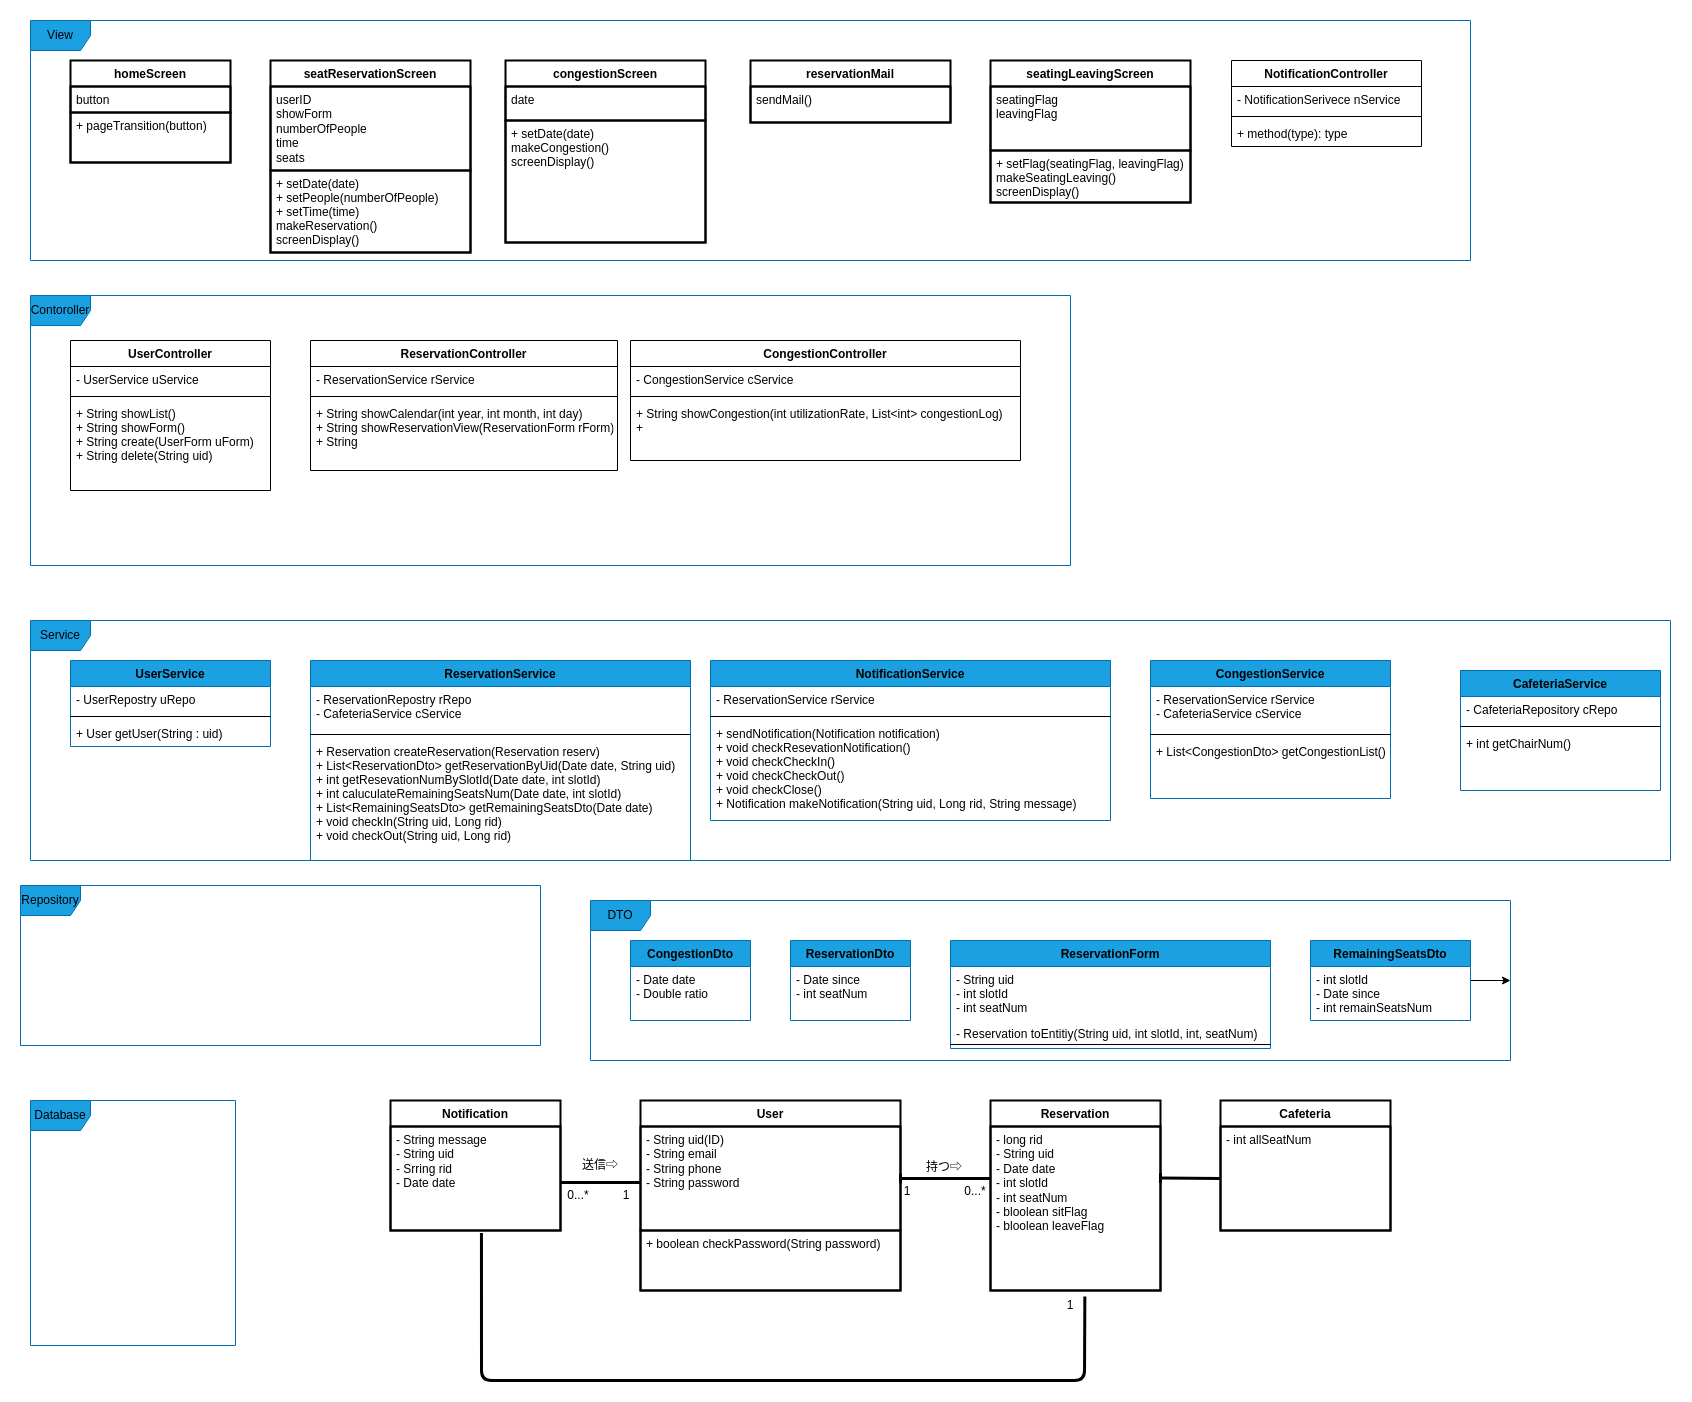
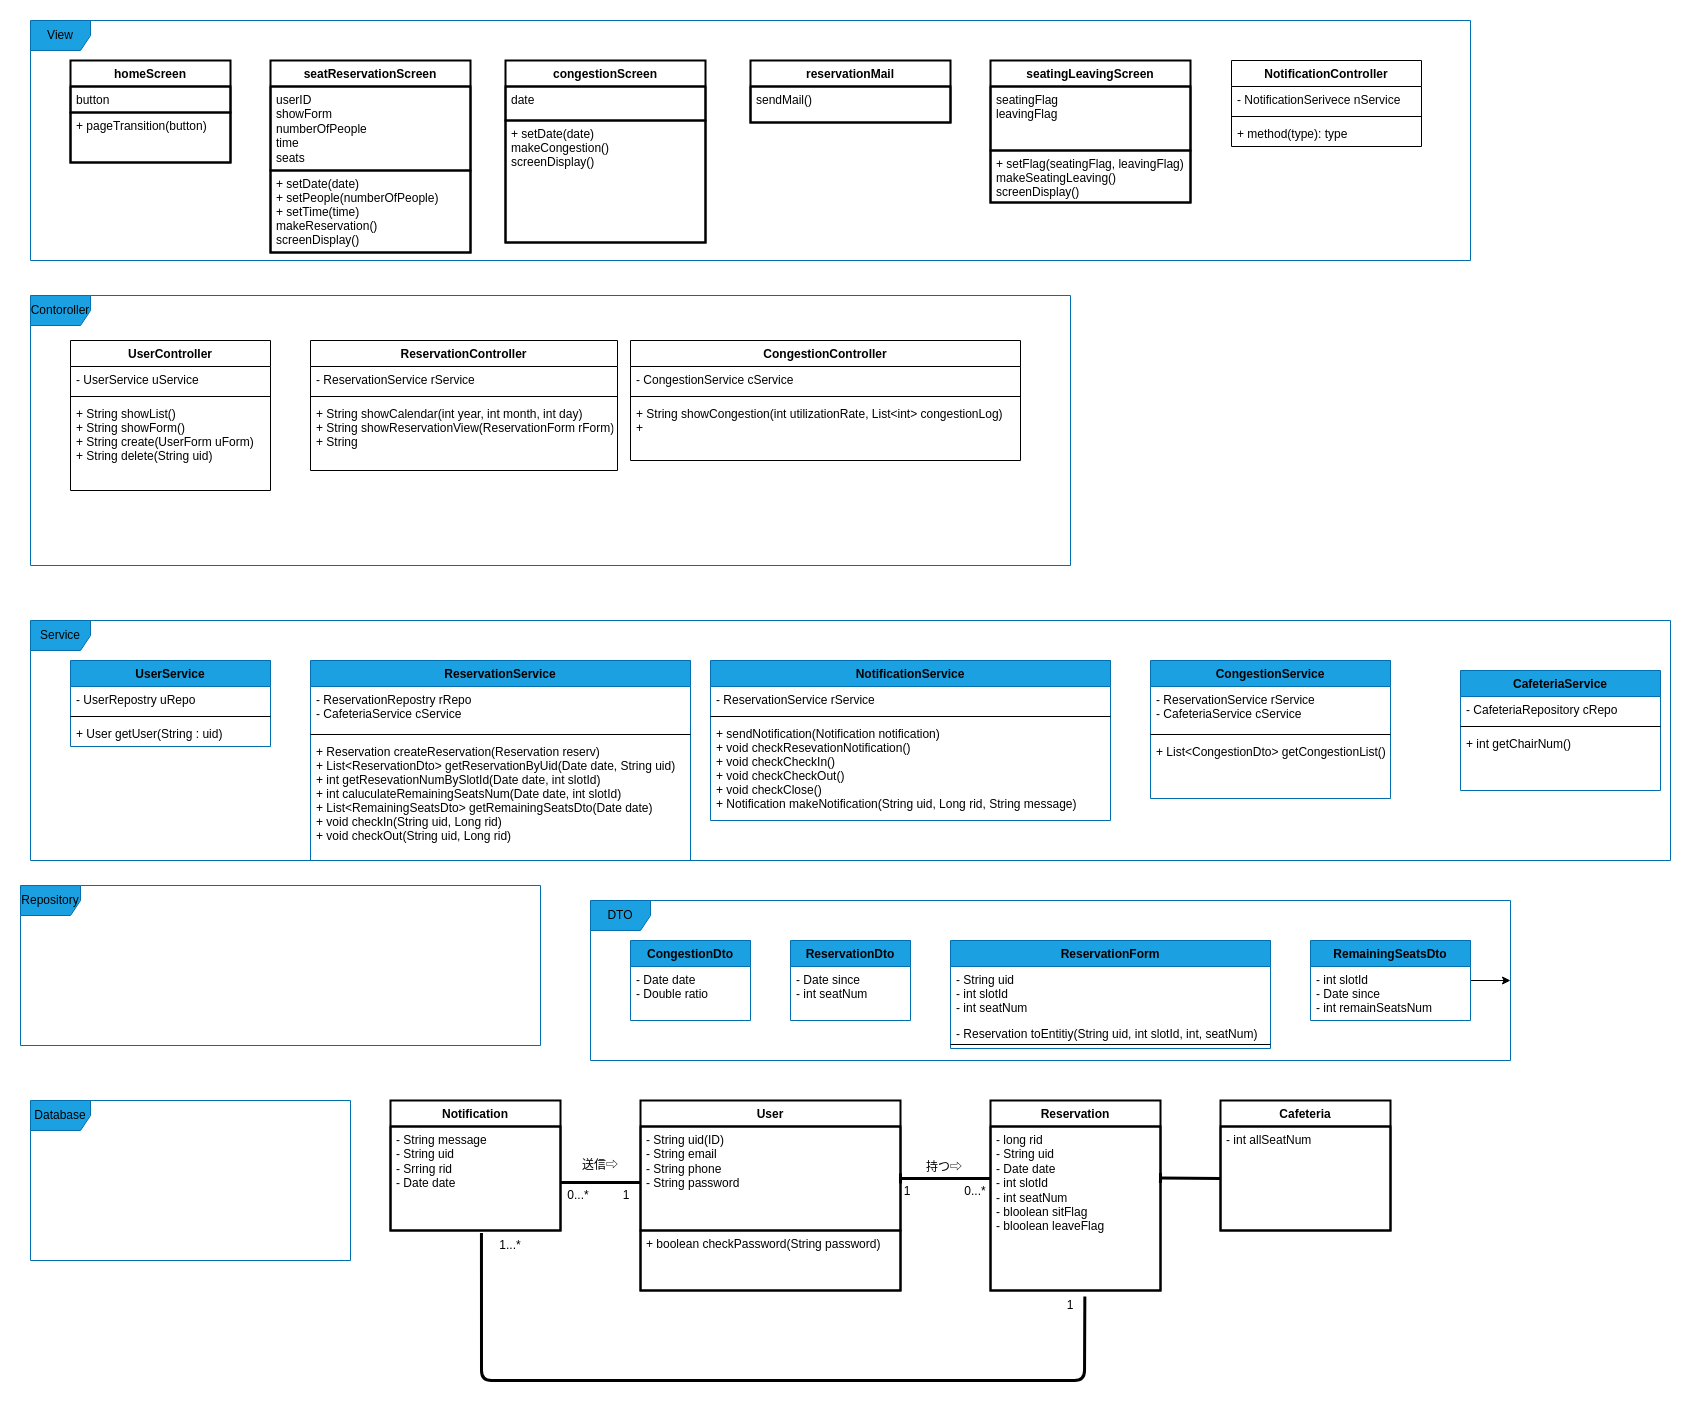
node "Database": size 205x245 -> 320x160
node "1...*": added
